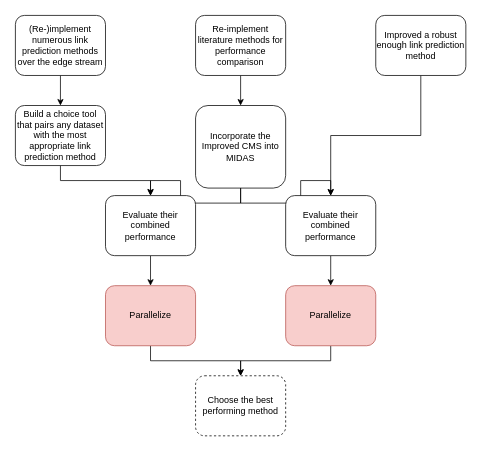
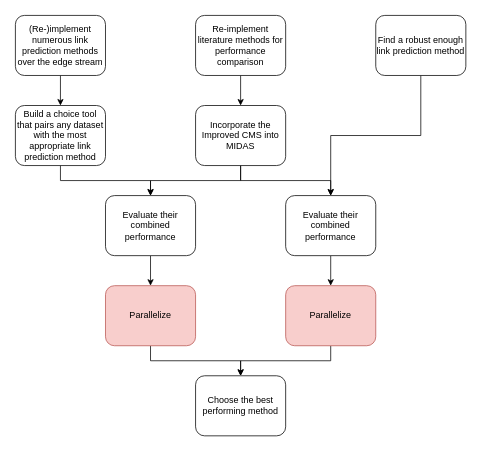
node "Improved a robust enough link prediction method": label "Improved a robust enough link prediction method" -> "Find a robust enough link prediction method"
node "Incorporate the Improved CMS into MIDAS": size 90x83 -> 90x60
node "Choose the best performing method": style dashed -> solid
